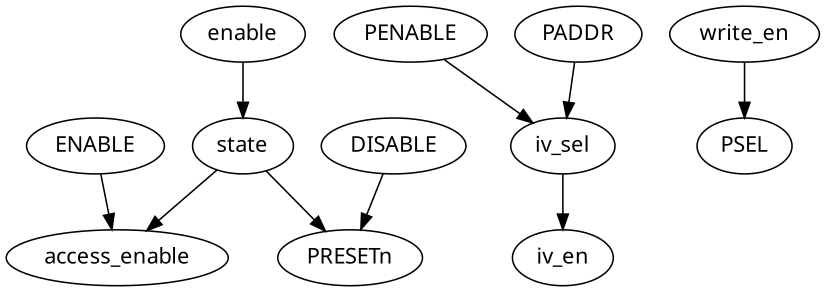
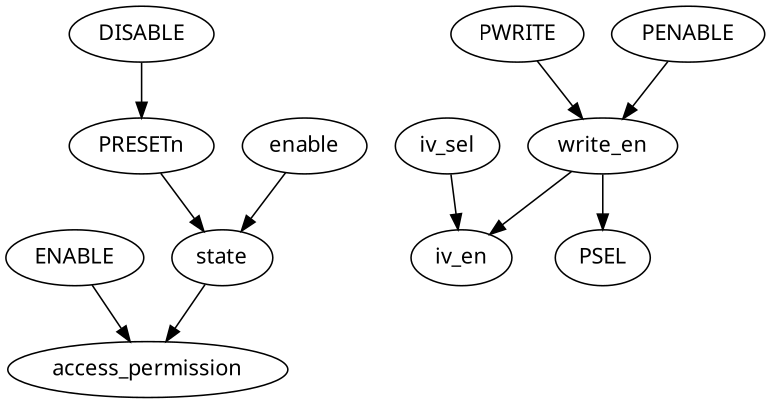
node "PWRITE": added
node "PADDR": removed
edge "PENABLE" -> "iv_sel": now "PENABLE" -> "write_en"
edge "state" -> "PRESETn": reversed
edge "write_en" -> "iv_en": added
node "access_enable": label "access_enable" -> "access_permission"
